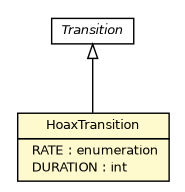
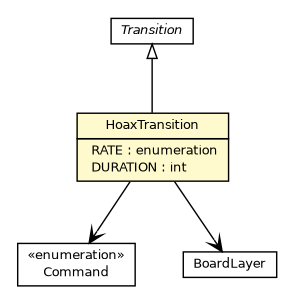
node "Command": added
node "BoardLayer": added
